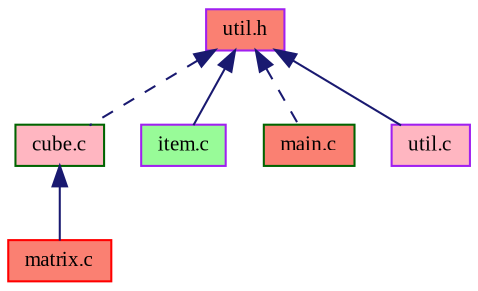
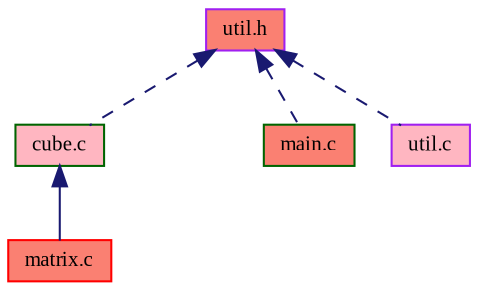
edge "util.c" -> "util.h": style solid -> dashed
node "item.c": removed
